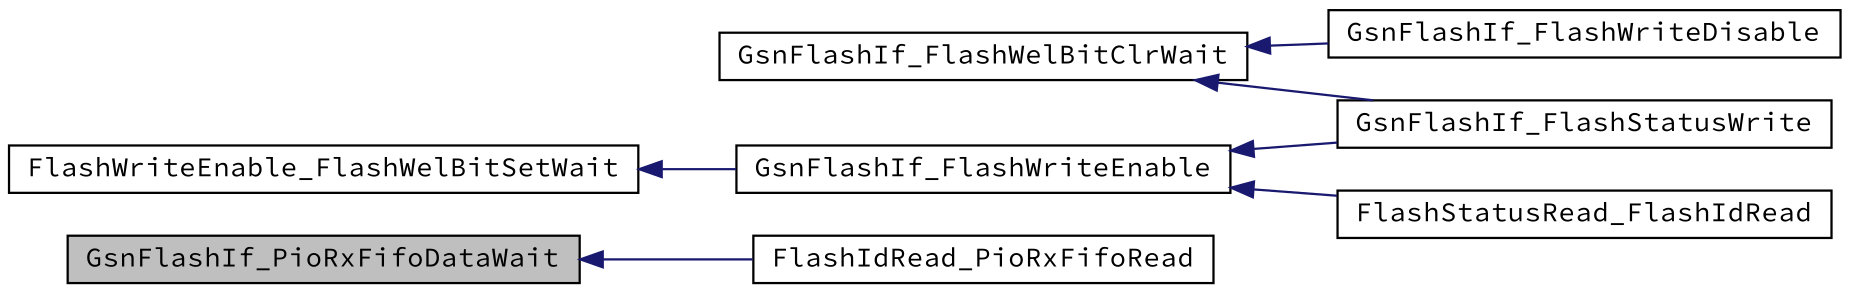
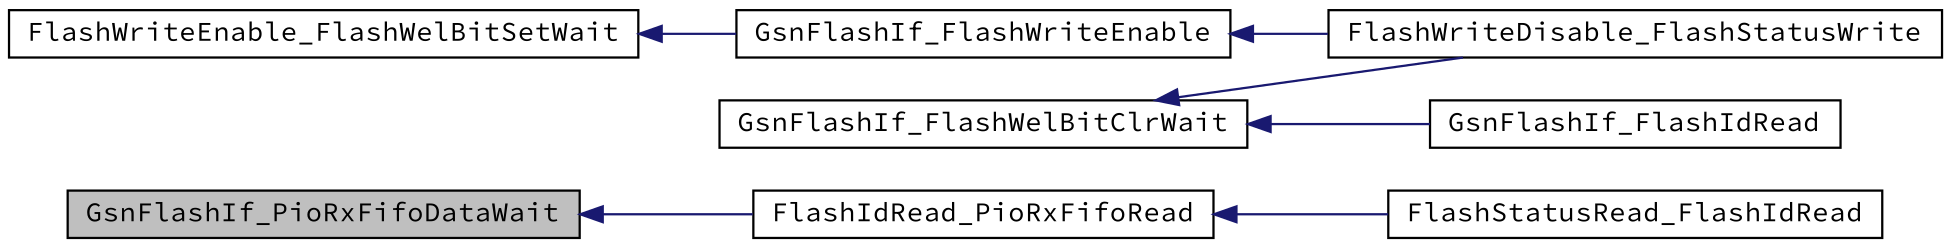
node "GsnFlashIf_FlashWriteDisable": label "GsnFlashIf_FlashWriteDisable" -> "GsnFlashIf_FlashIdRead"
node "GsnFlashIf_FlashStatusWrite": label "GsnFlashIf_FlashStatusWrite" -> "FlashWriteDisable_FlashStatusWrite"
edge "FlashStatusRead_FlashIdRead" -> "GsnFlashIf_FlashWriteEnable": now "FlashStatusRead_FlashIdRead" -> "FlashIdRead_PioRxFifoRead"
